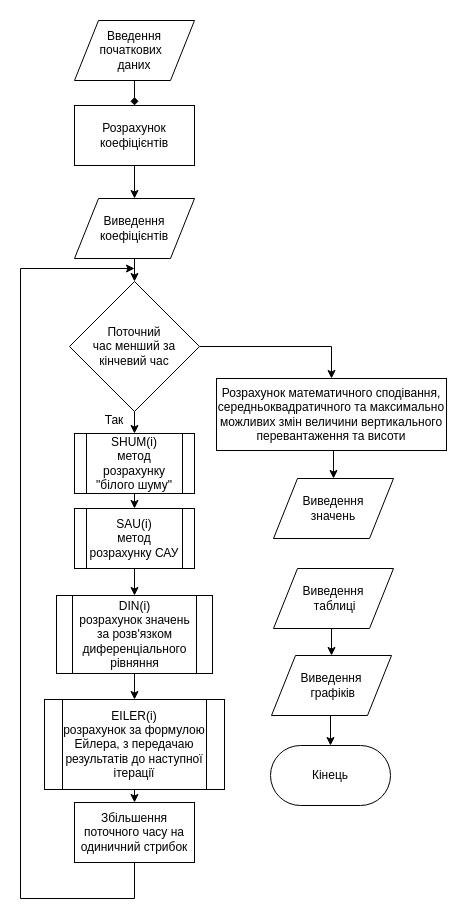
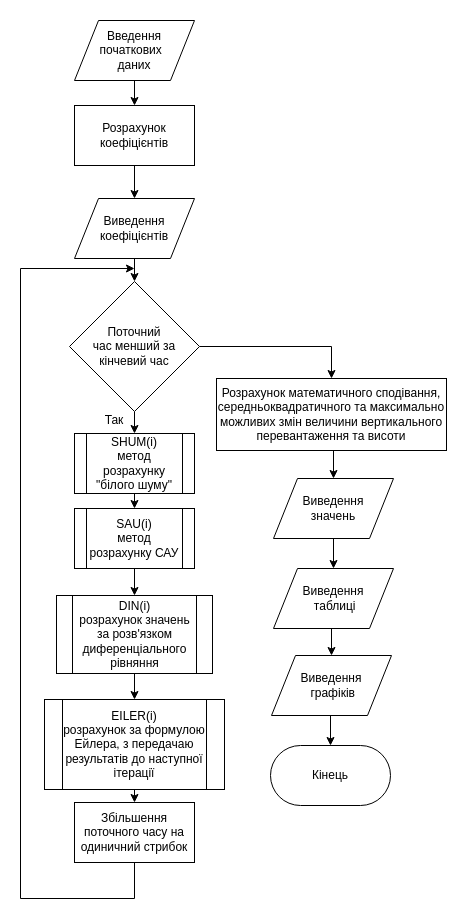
edge "Введення початкових даних" -> "Розрахунок коефіцієнтів": arrowhead diamond -> classic
edge "Виведення значень" -> "Виведення таблиці": added
